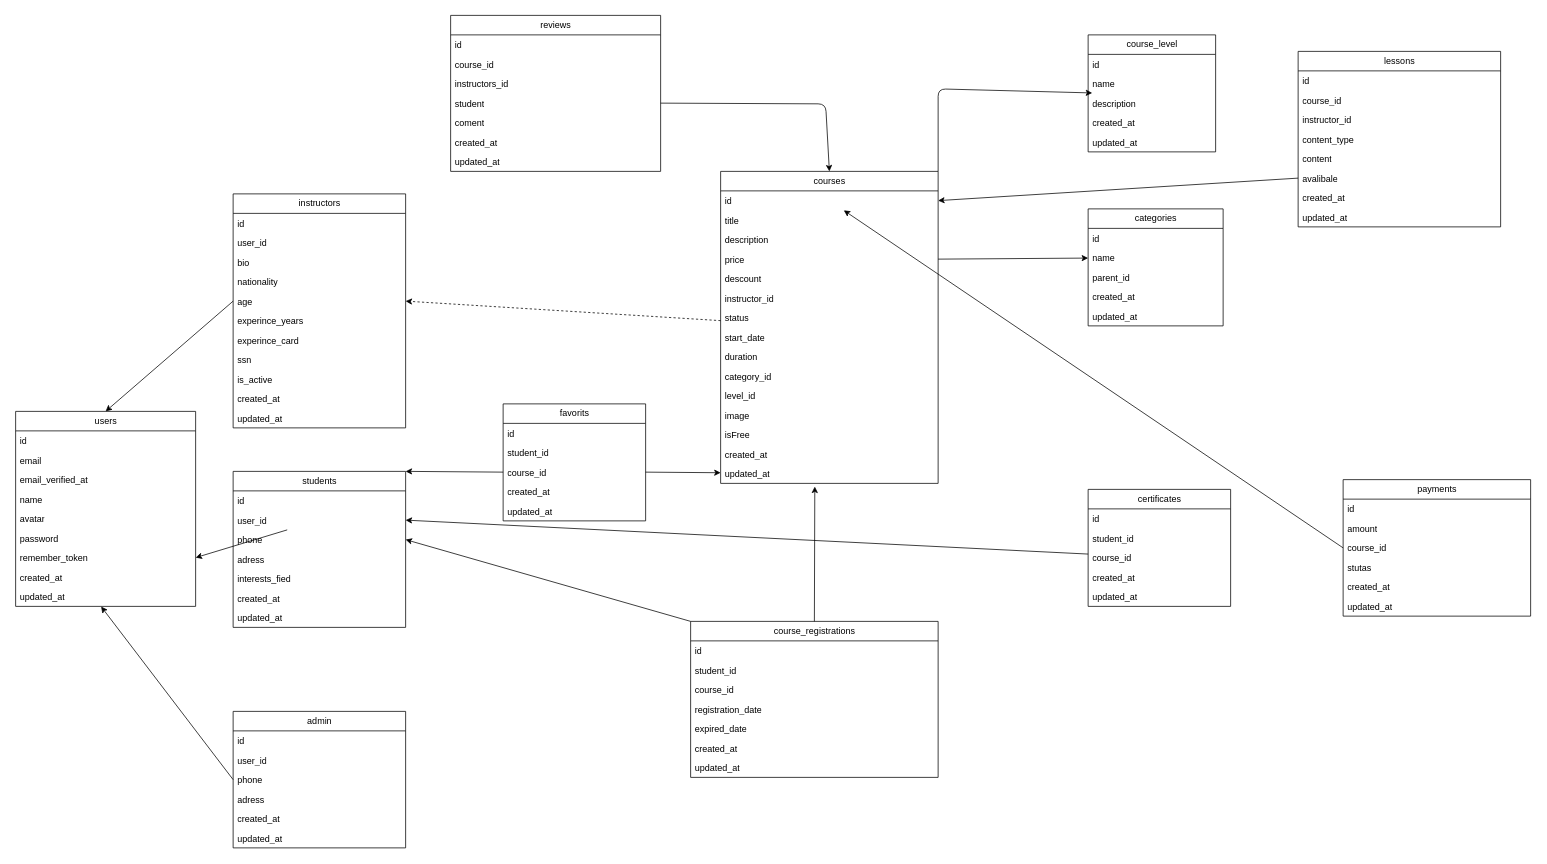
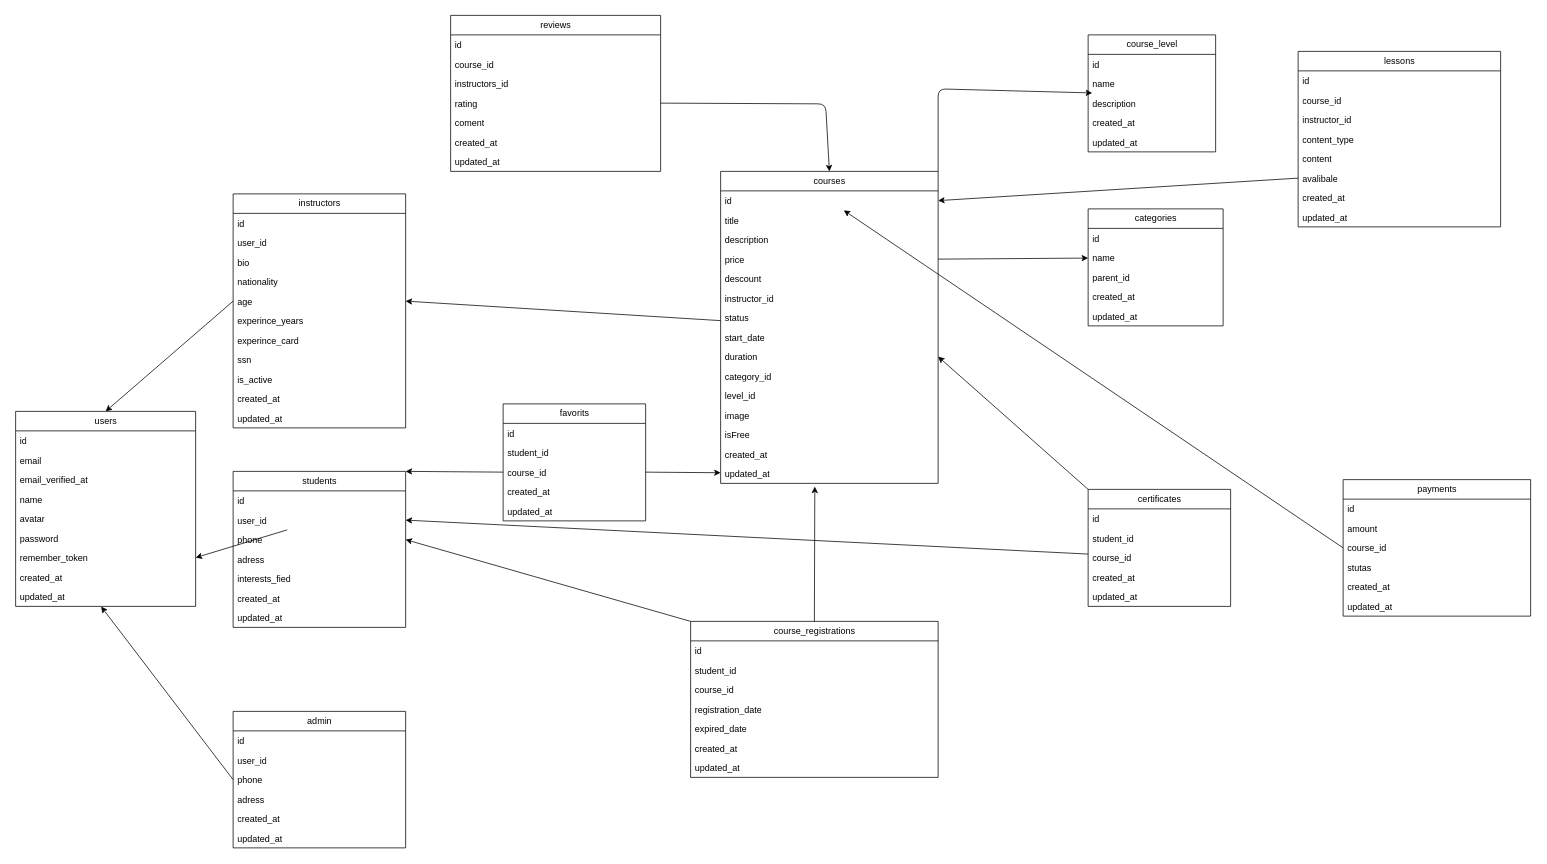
node "student": label "student" -> "rating"
edge "courses" -> "age": style dashed -> solid
edge "certificates" -> "duration": added
